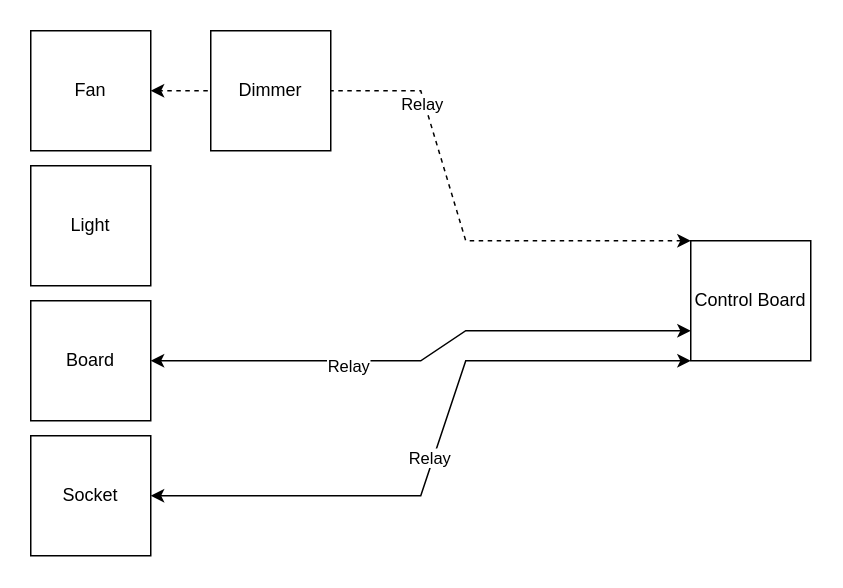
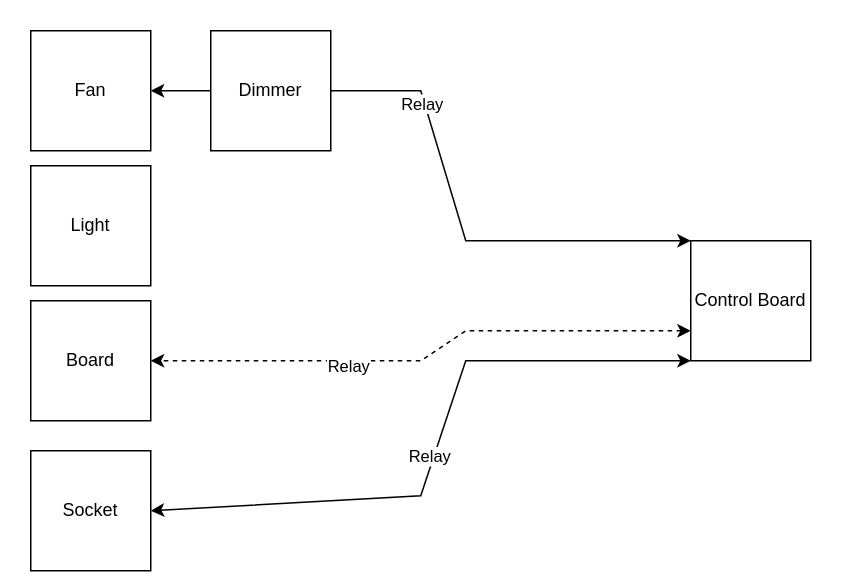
edge "Fan" -- "Control Board": style dashed -> solid
edge "Control Board" -- "Board": style solid -> dashed
node "Socket": moved (91, 496) -> (91, 511)
